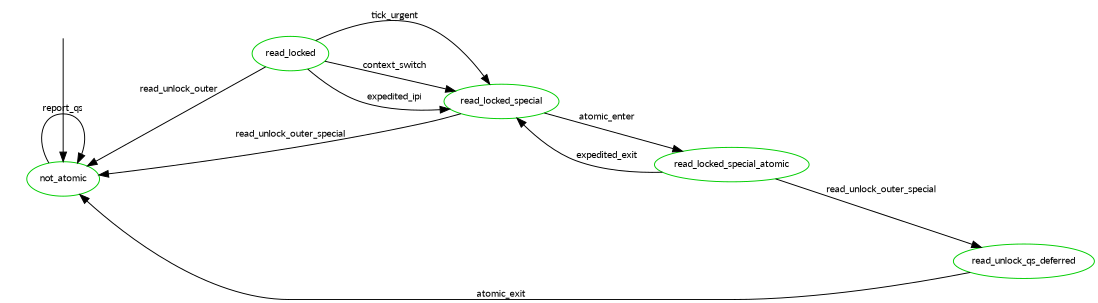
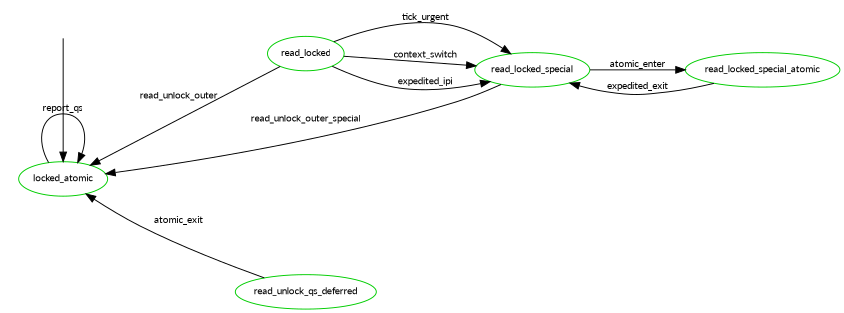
node "not_atomic": label "not_atomic" -> "locked_atomic"
edge "read_locked_special_atomic" -> "read_unlock_qs_deferred": removed, label "read_unlock_outer_special"
